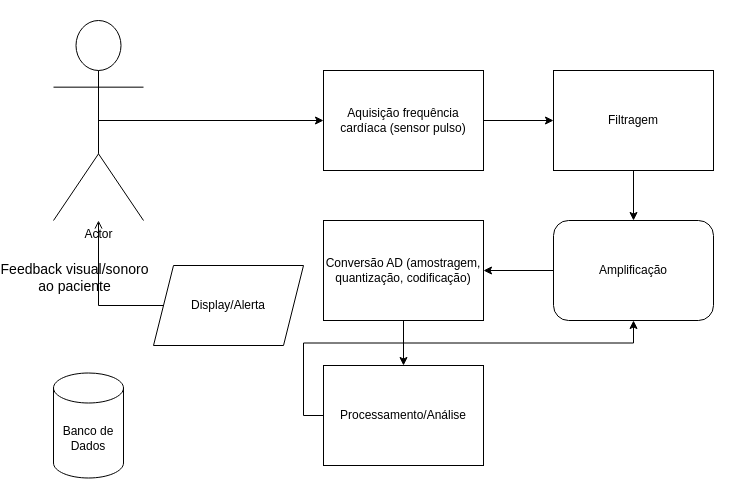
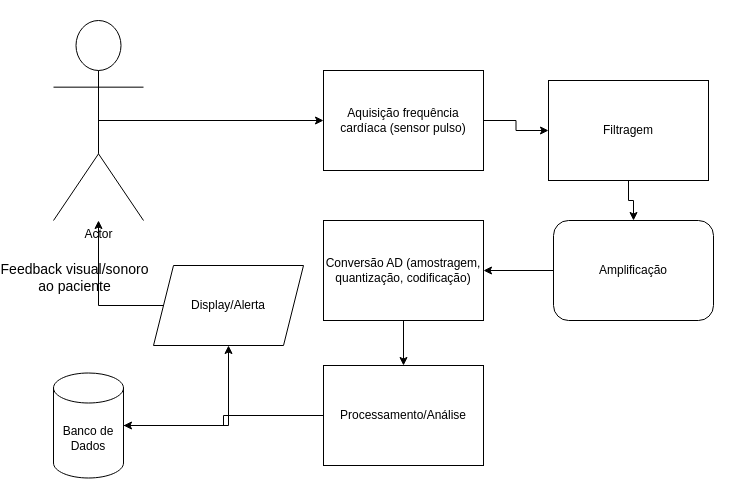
node "Filtragem": moved (634, 121) -> (629, 131)
edge "Display/Alerta" -> "Actor": arrowhead open -> classic
edge "Processamento/Análise" -> "Amplificação": now "Processamento/Análise" -> "Banco de Dados"
edge "Banco de Dados" -> "Display/Alerta": added
